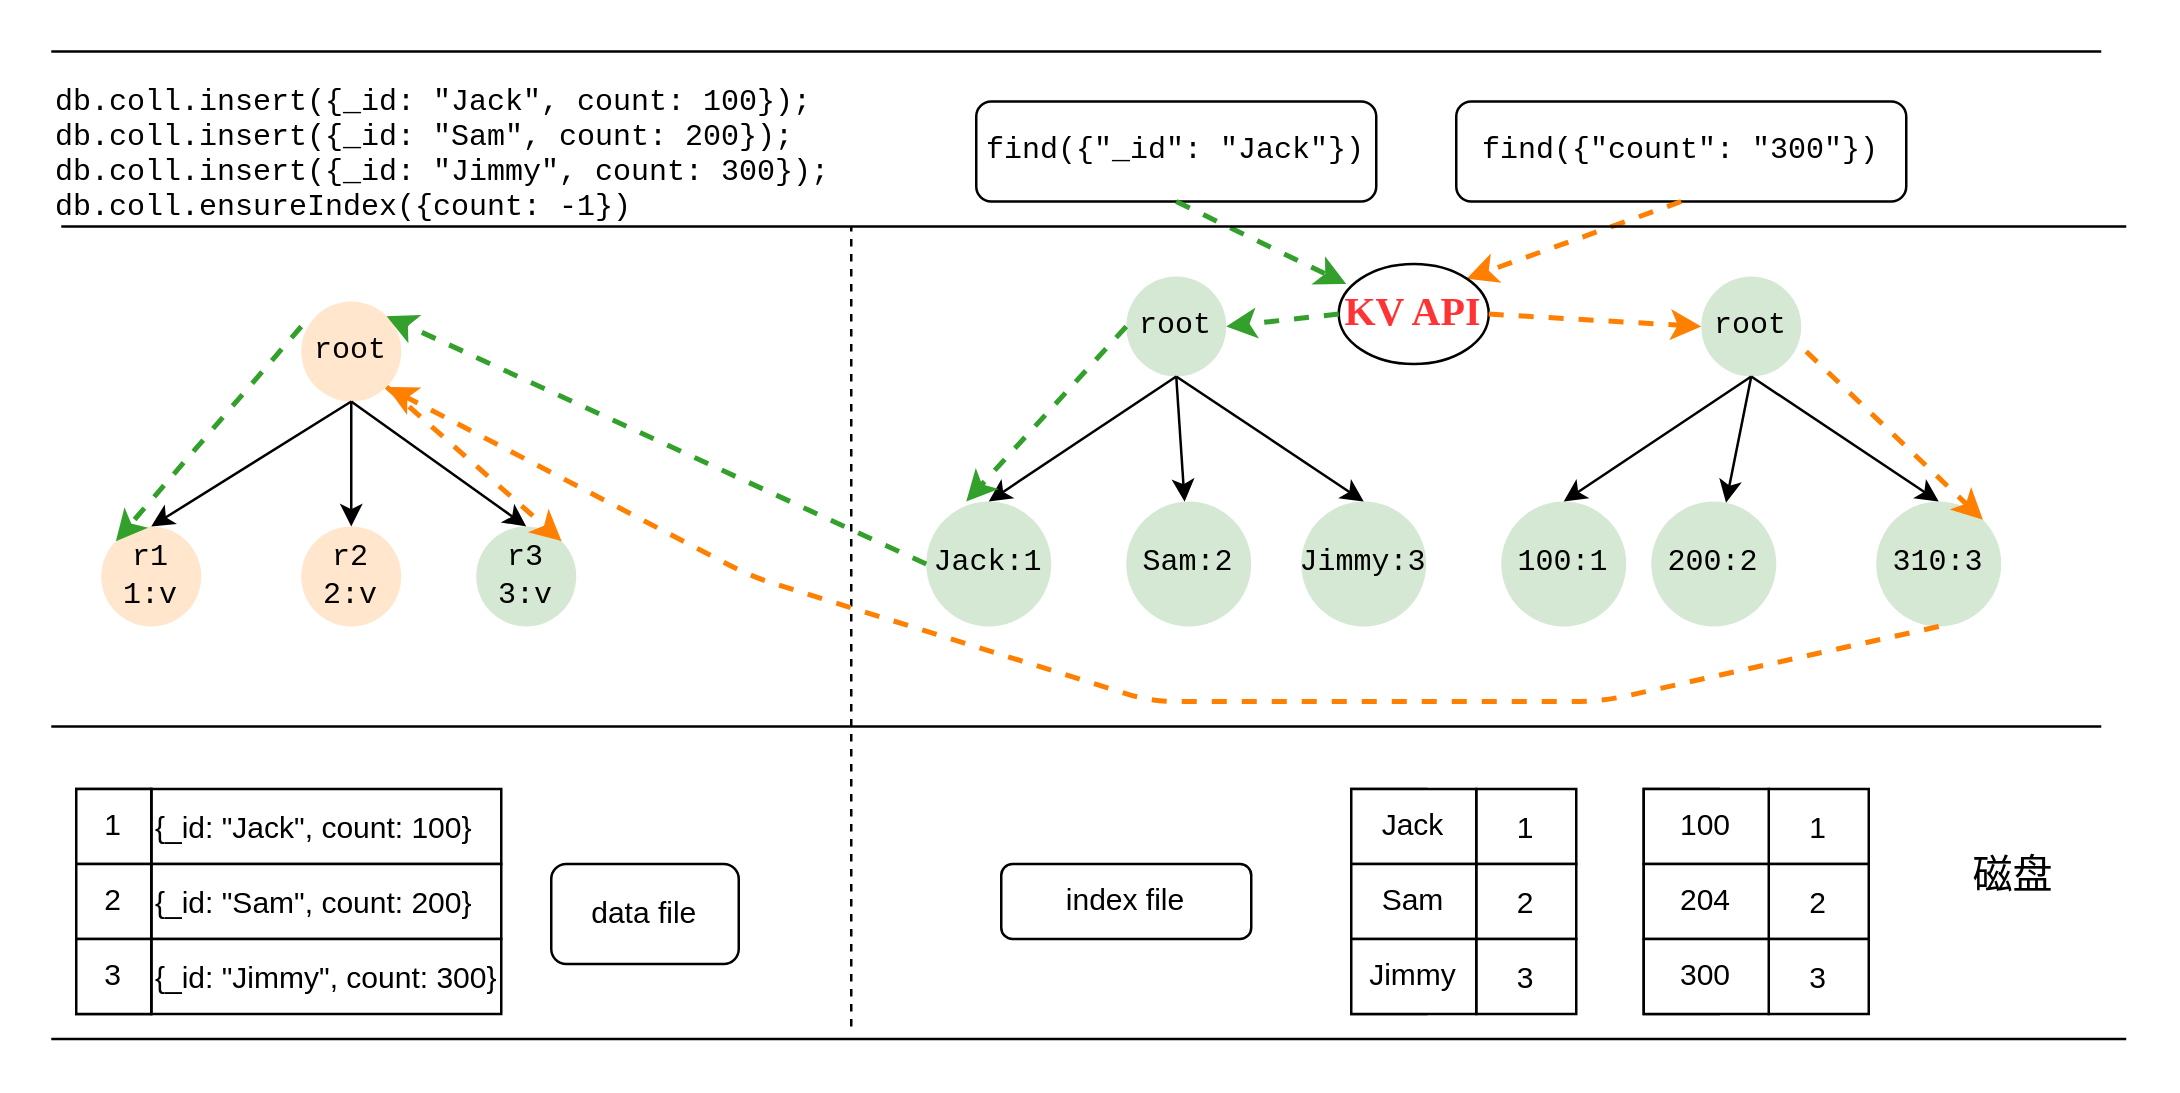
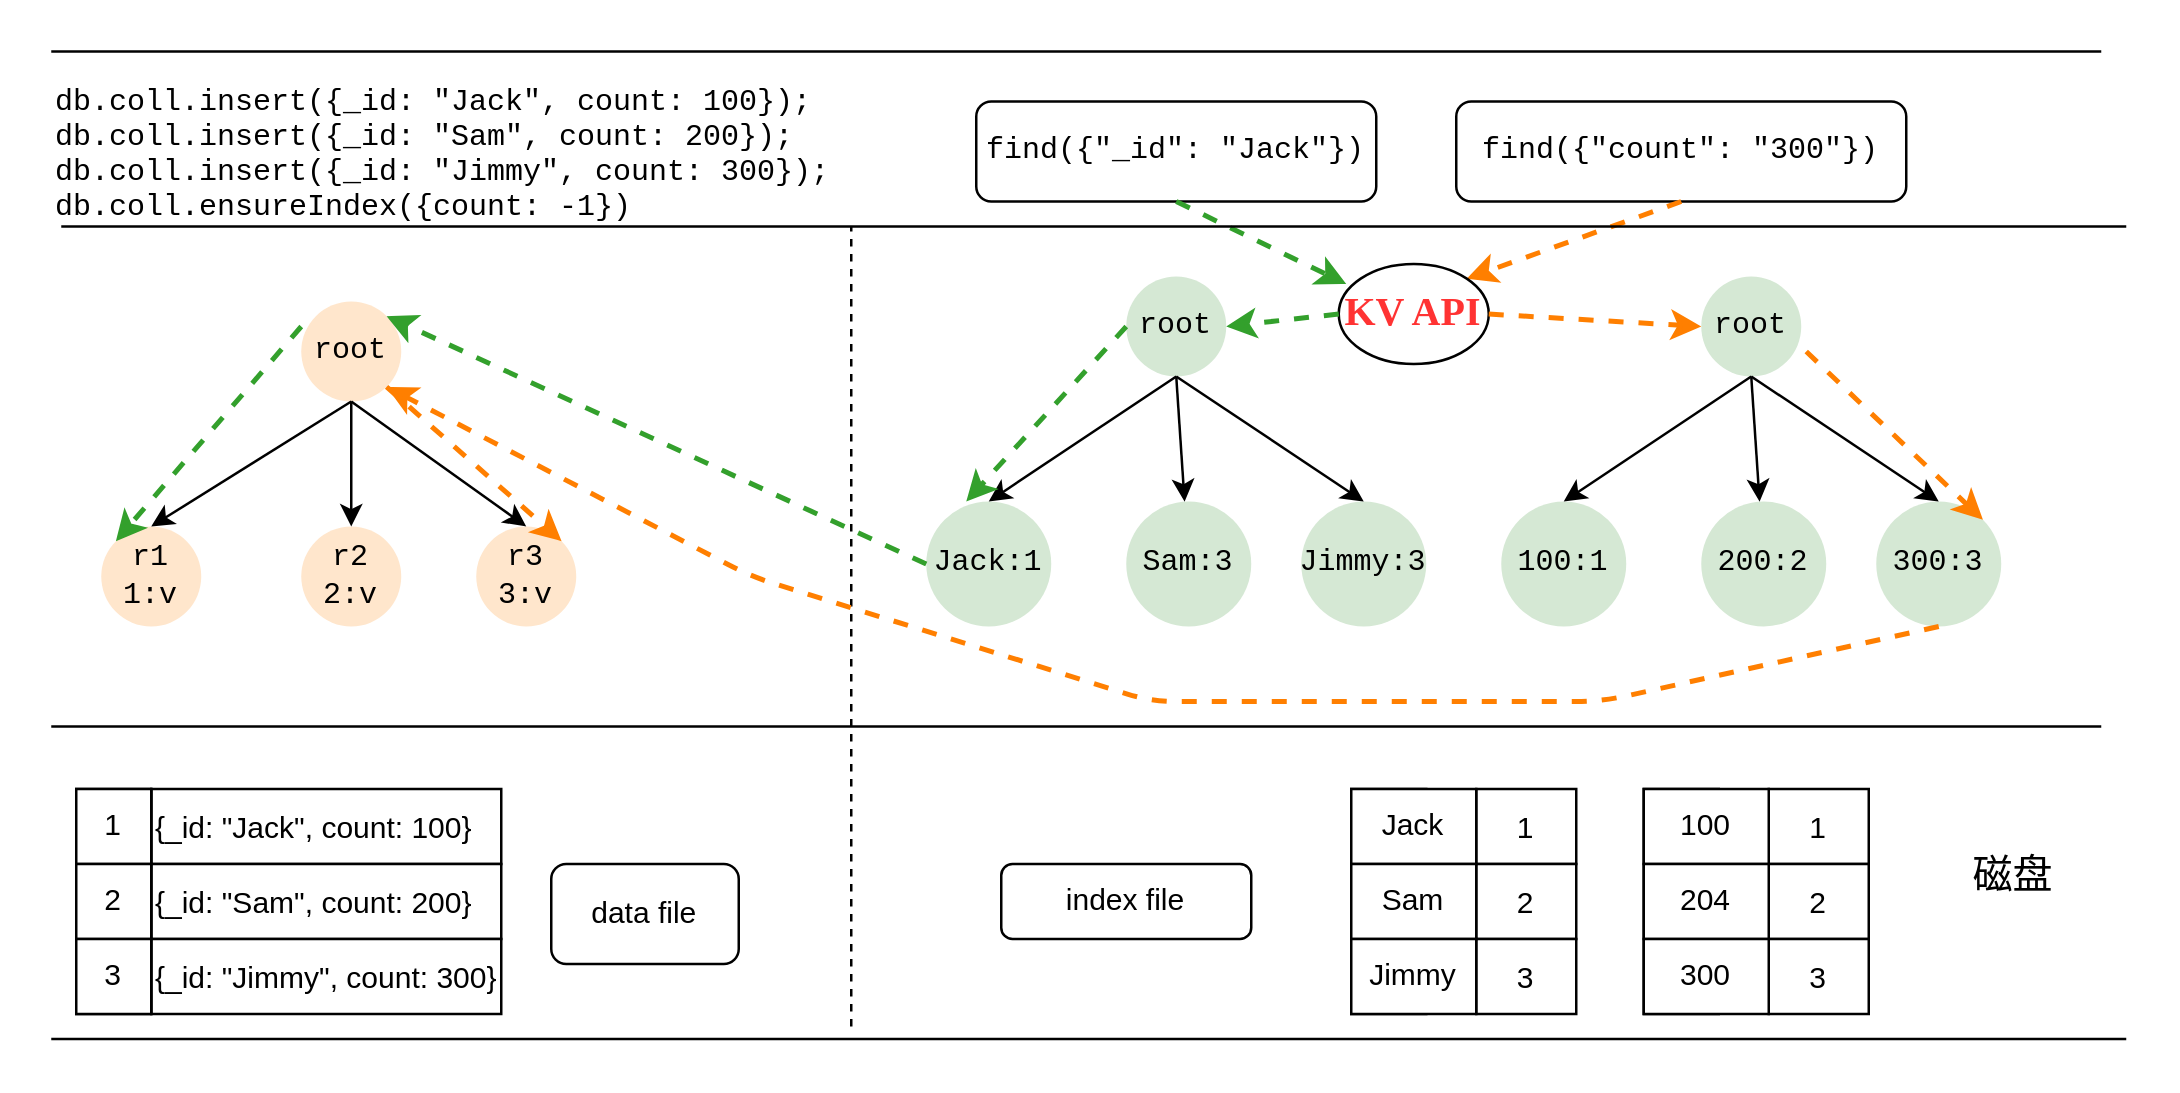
node "Sam:2": label "Sam:2" -> "Sam:3"
node "200:2": moved (1714, 564) -> (1764, 564)
node "310:3": label "310:3" -> "300:3"
node "r3 3:v": fillcolor #d5e8d4 -> #ffe6cc
